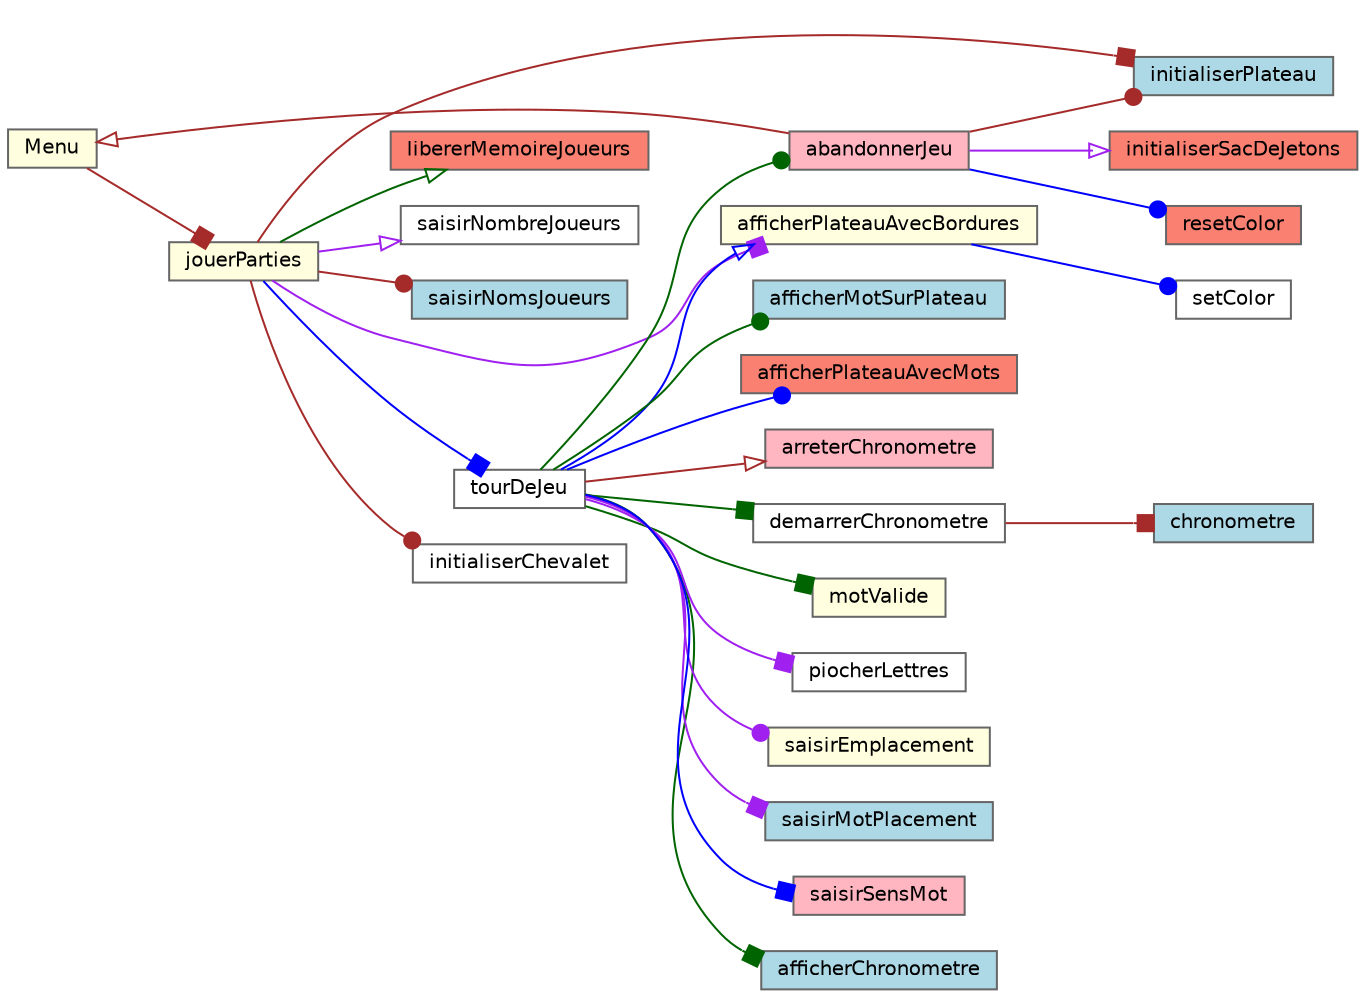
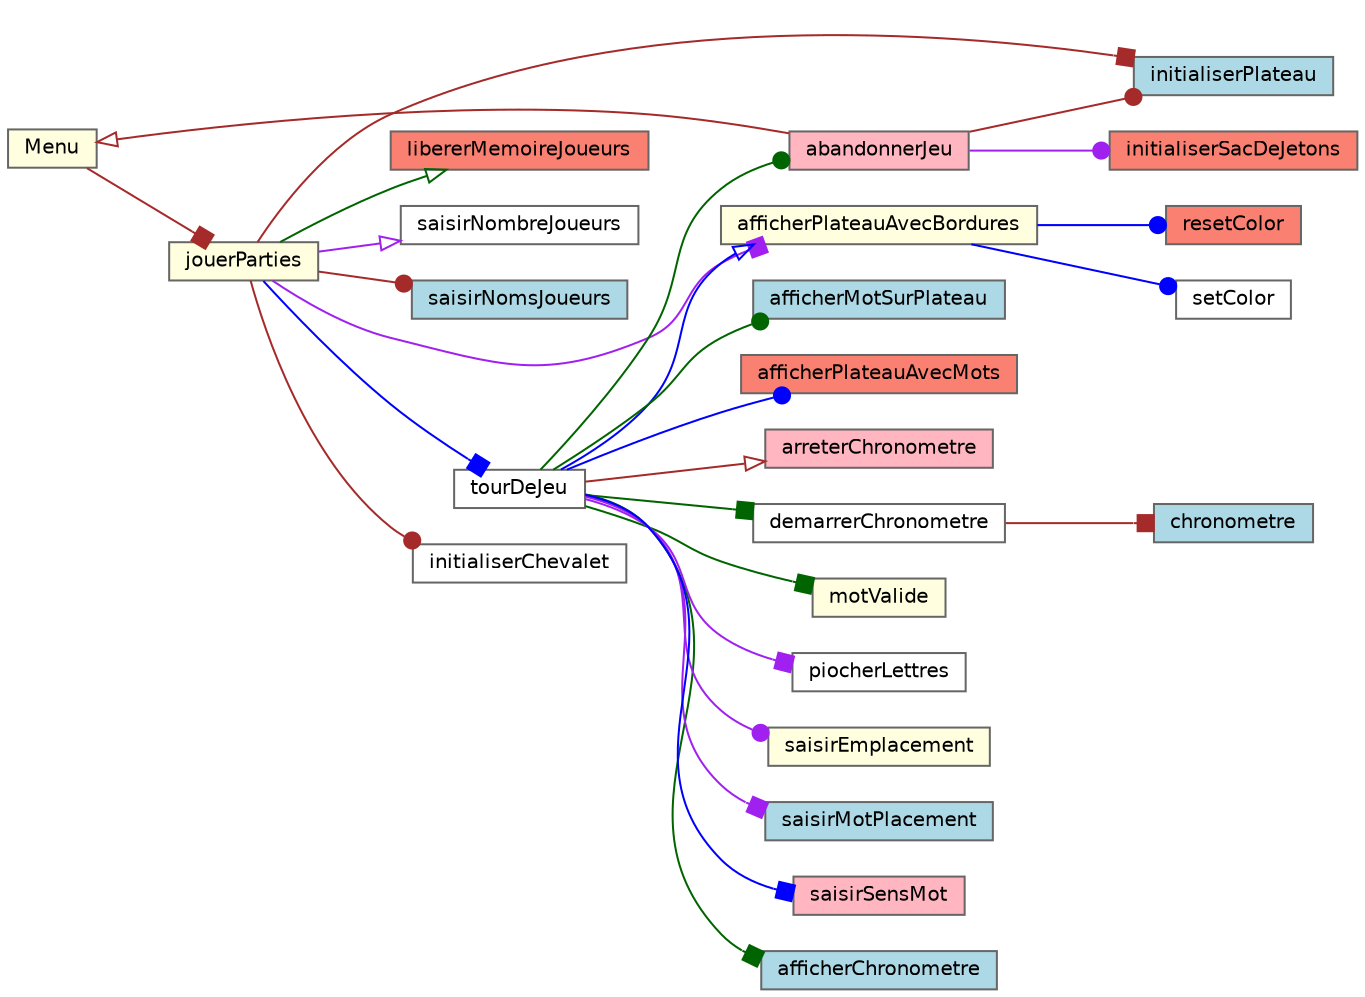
edge "abandonnerJeu" -> "initialiserSacDeJetons": arrowhead onormal -> dot
edge "abandonnerJeu" -> "resetColor": now "afficherPlateauAvecBordures" -> "resetColor"
